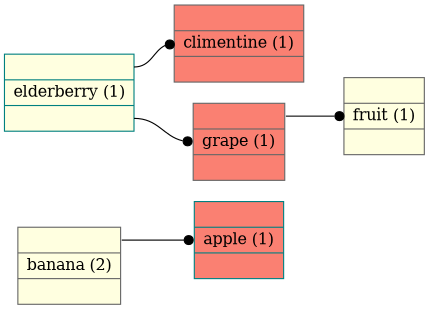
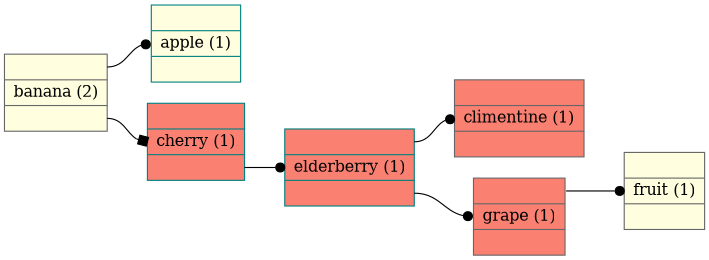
node "elderberry (1)": fillcolor lightyellow -> salmon
node "cherry (1)": added
node "apple (1)": fillcolor salmon -> lightyellow
